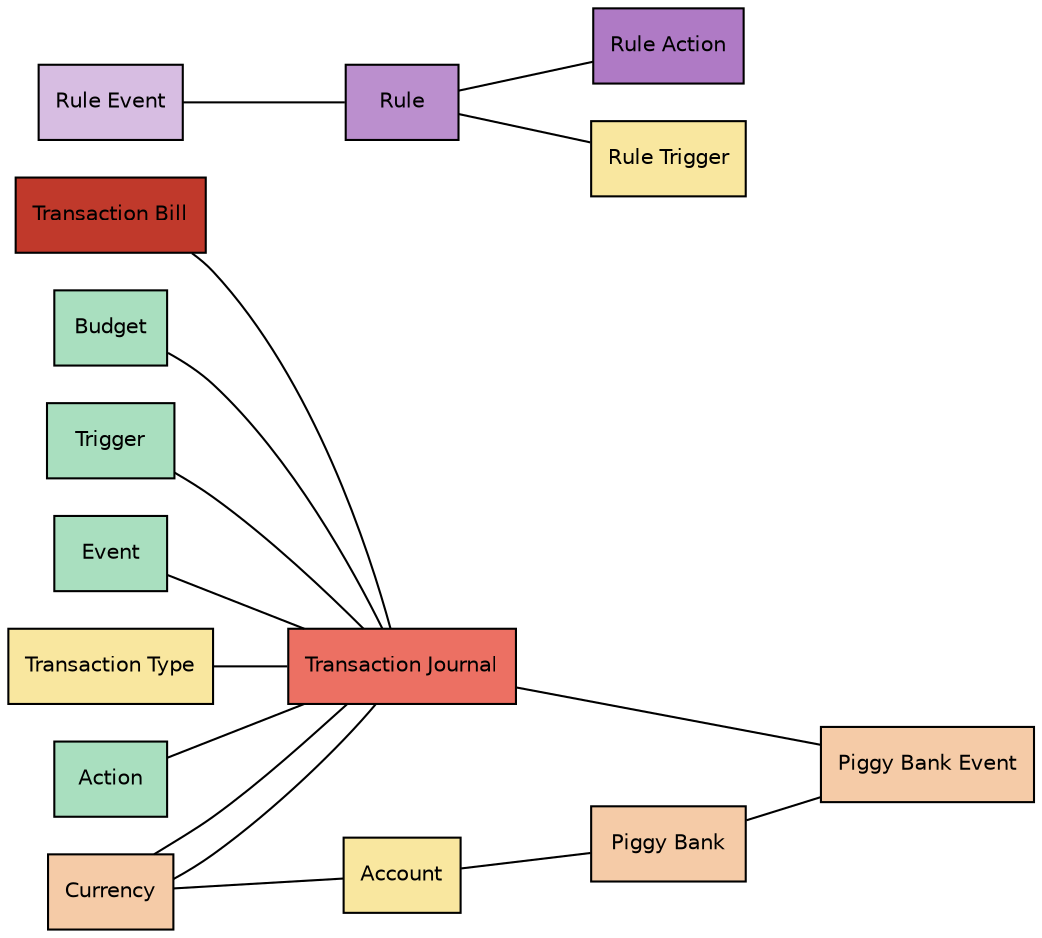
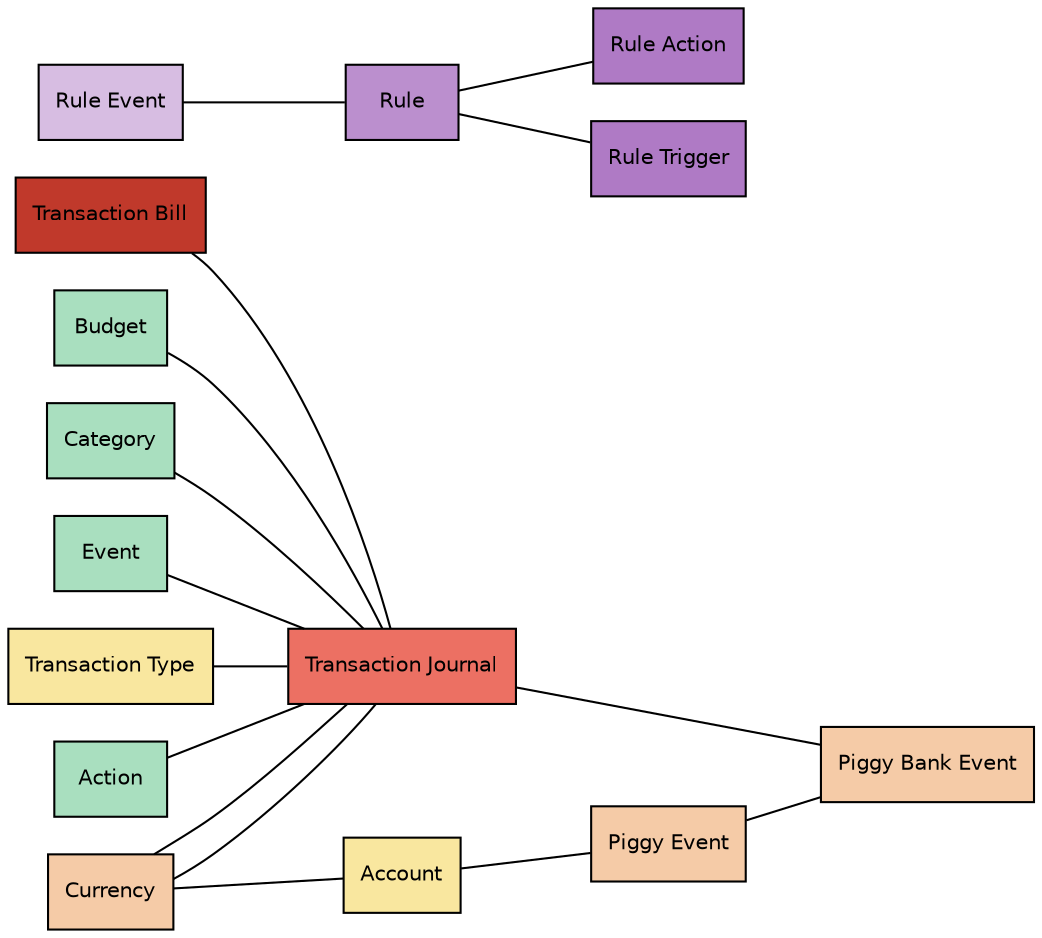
node "Rule Trigger": fillcolor #f9e79f -> #af7ac5
node "Trigger": label "Trigger" -> "Category"
node "Piggy Bank": label "Piggy Bank" -> "Piggy Event"
